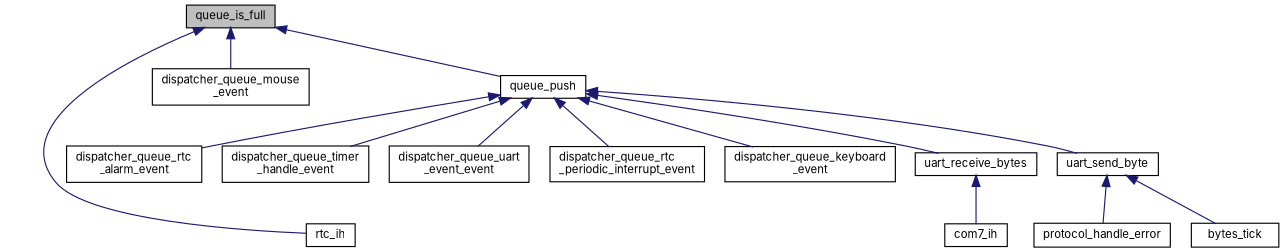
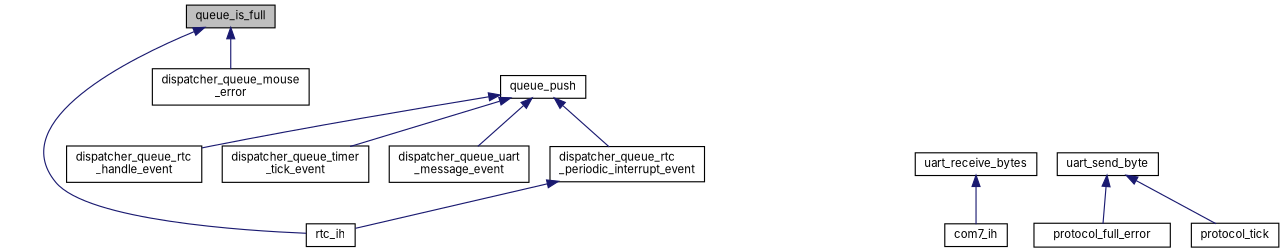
edge "queue_push" -> "queue_is_full": removed
node "dispatcher_queue_mouse _event": label "dispatcher_queue_mouse _event" -> "dispatcher_queue_mouse _error"
edge "uart_send_byte" -> "queue_push": removed
edge "uart_receive_bytes" -> "queue_push": removed
node "dispatcher_queue_rtc _alarm_event": label "dispatcher_queue_rtc _alarm_event" -> "dispatcher_queue_rtc _handle_event"
node "dispatcher_queue_timer _handle_event": label "dispatcher_queue_timer _handle_event" -> "dispatcher_queue_timer _tick_event"
node "dispatcher_queue_uart _event_event": label "dispatcher_queue_uart _event_event" -> "dispatcher_queue_uart _message_event"
node "dispatcher_queue_keyboard _event": removed
edge "rtc_ih" -> "dispatcher_queue_rtc _periodic_interrupt_event": added
node "protocol_handle_error": label "protocol_handle_error" -> "protocol_full_error"
node "bytes_tick": label "bytes_tick" -> "protocol_tick"
